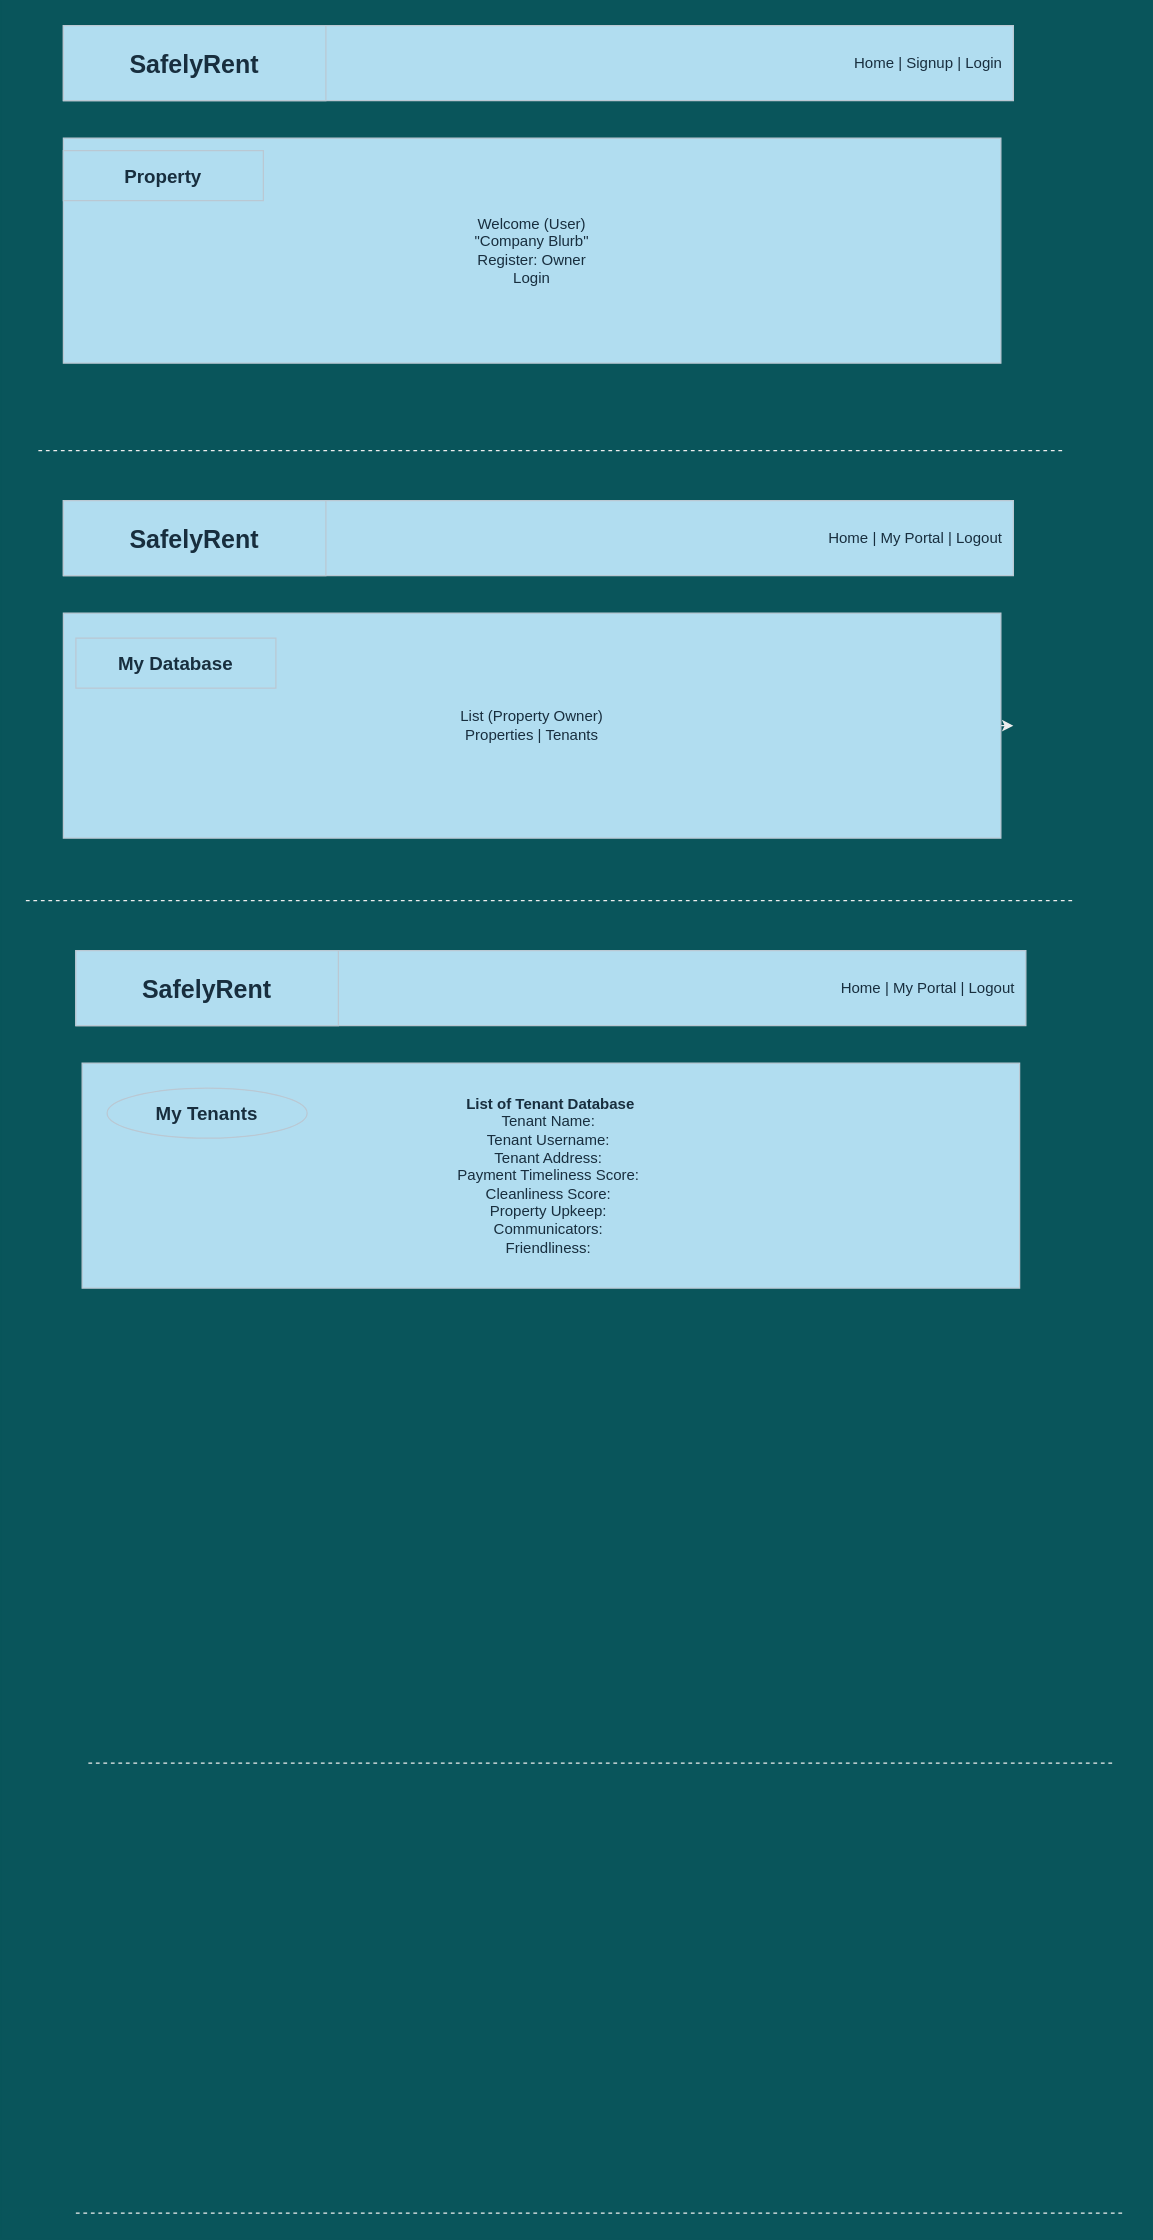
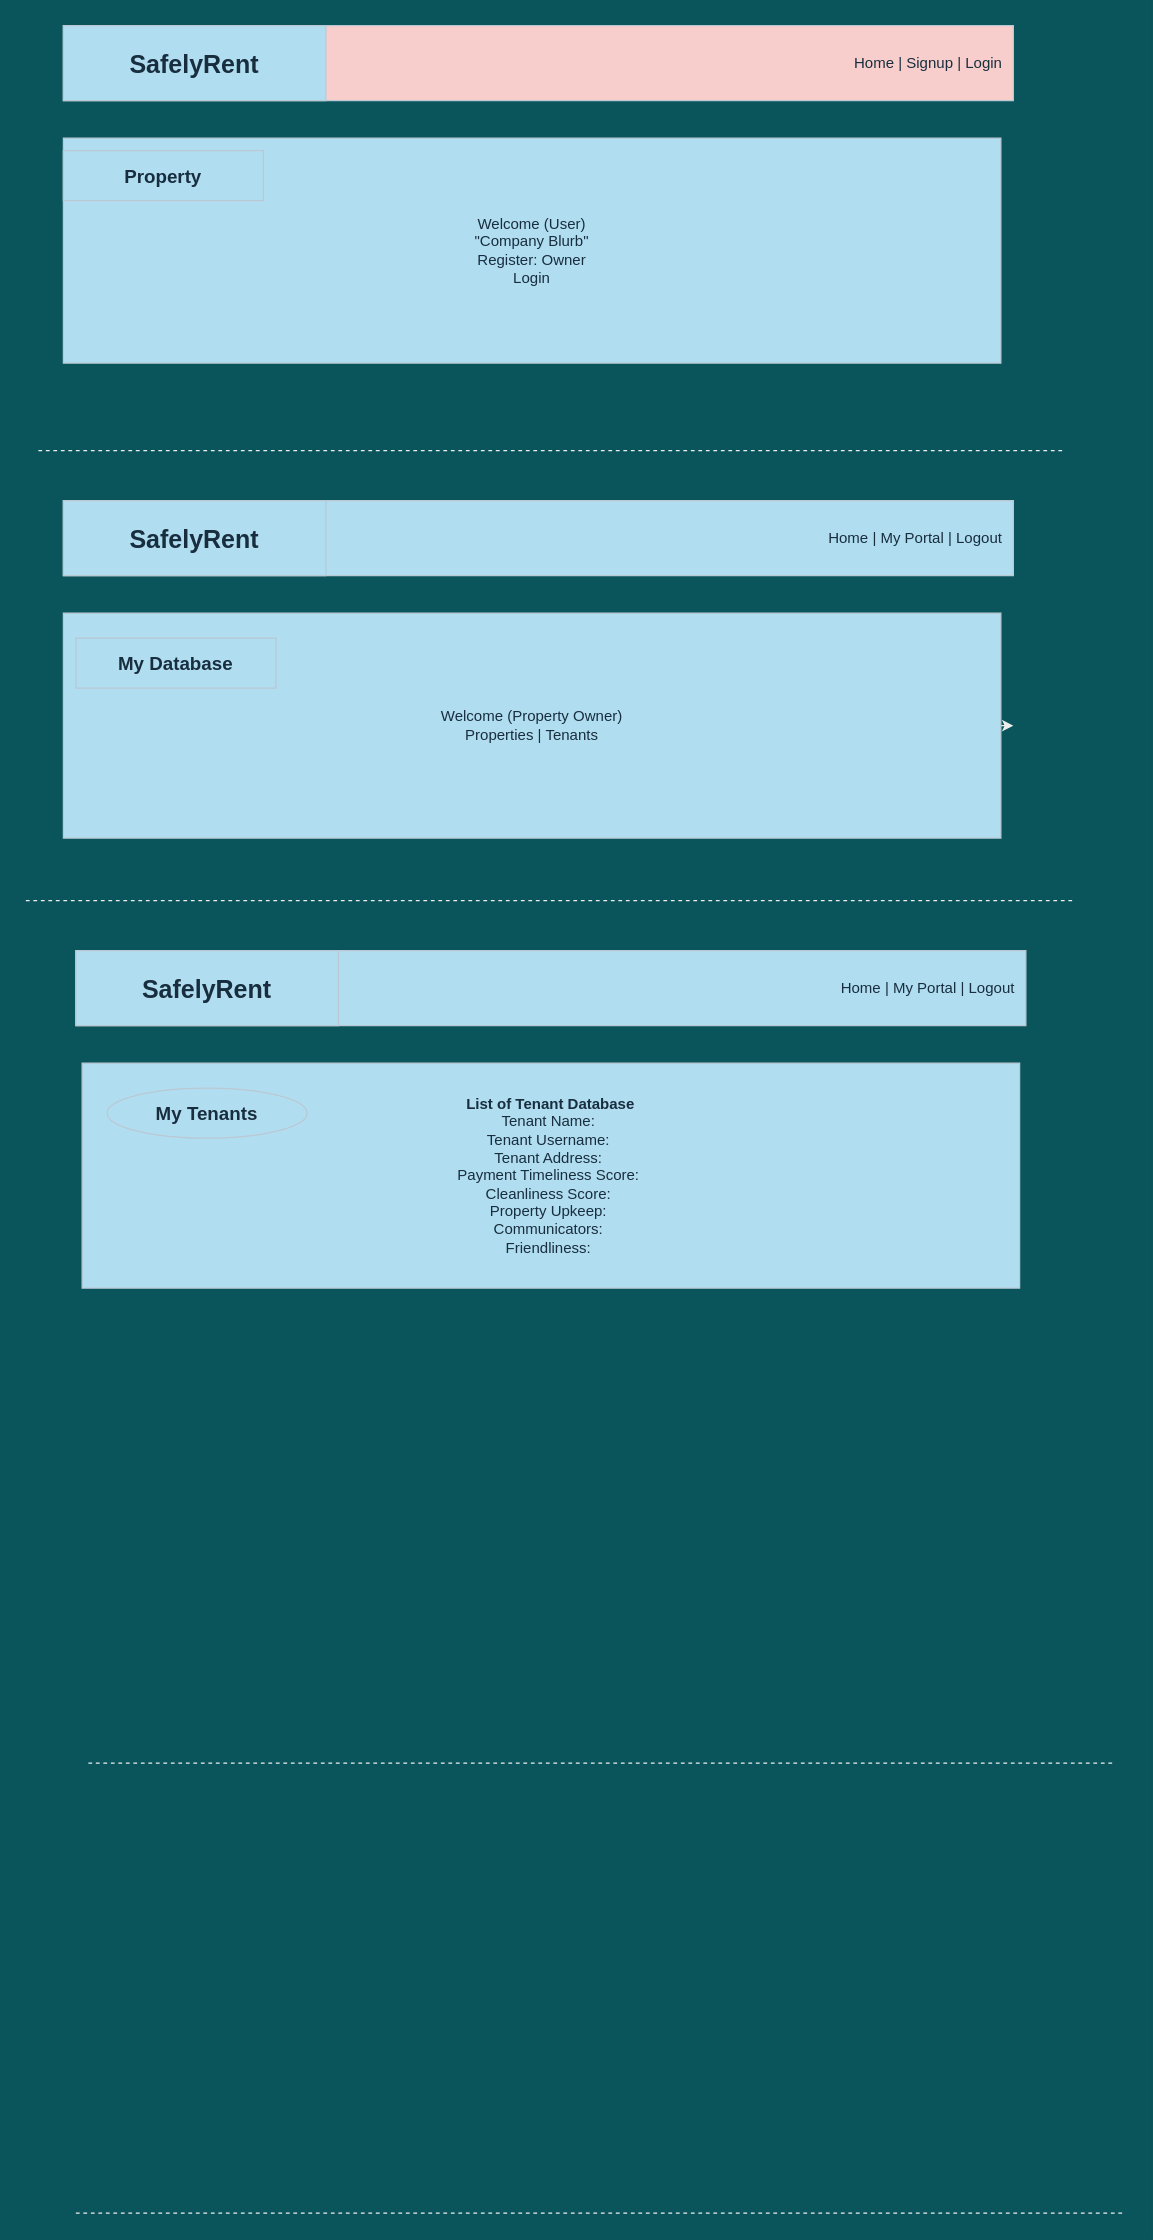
node "Home | Signup | Login": fillcolor #b1ddf0 -> #f8cecc
node "List (Property Owner) Properties | Tenants": label "List (Property Owner) Properties | Tenants" -> "Welcome (Property Owner) Properties | Tenants"
